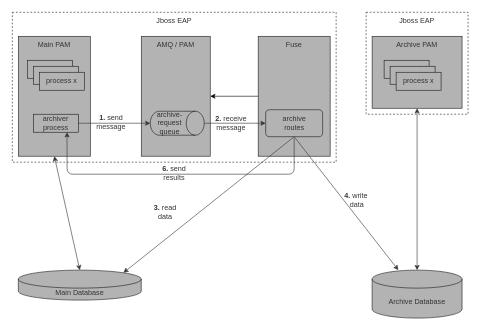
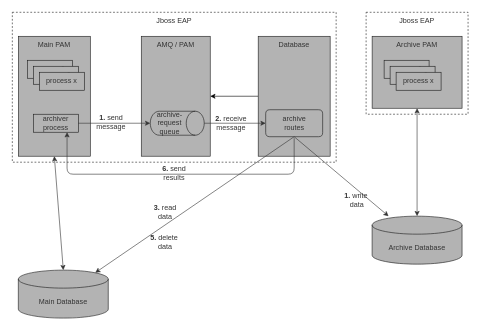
node "Fuse": label "Fuse" -> "Database"
node "4. write data": label "4. write data" -> "1. write data"
node "5. delete data": added
node "Main Database": size 123x30 -> 90x48
node "Archive Database": moved (417, 294) -> (417, 240)
